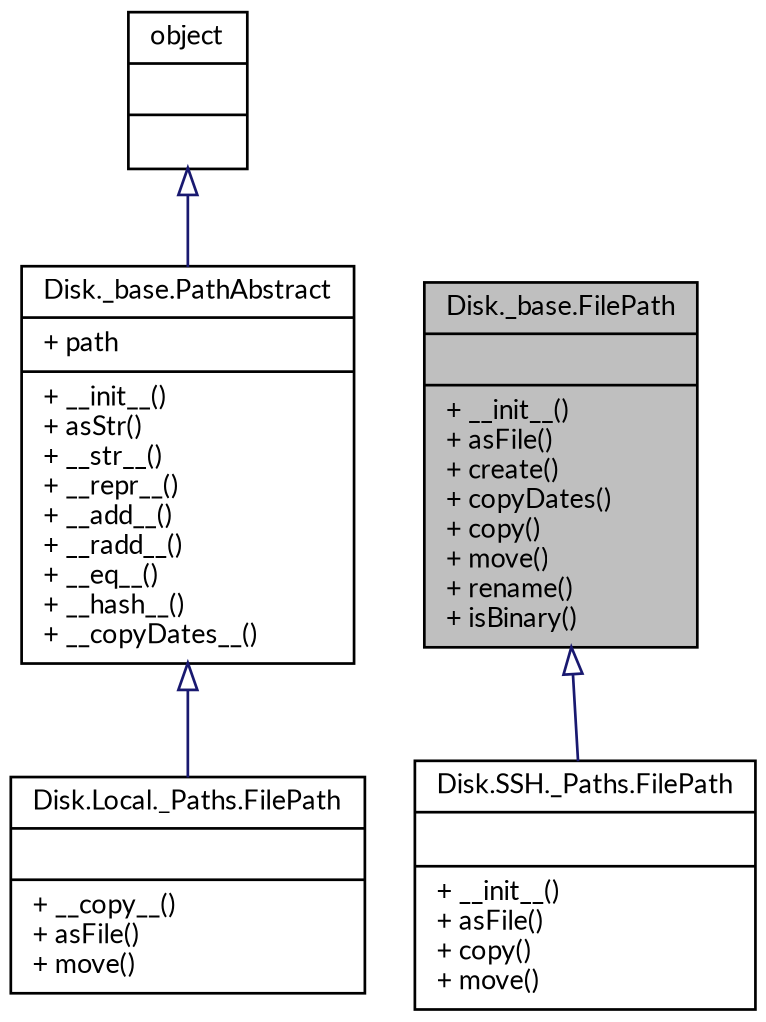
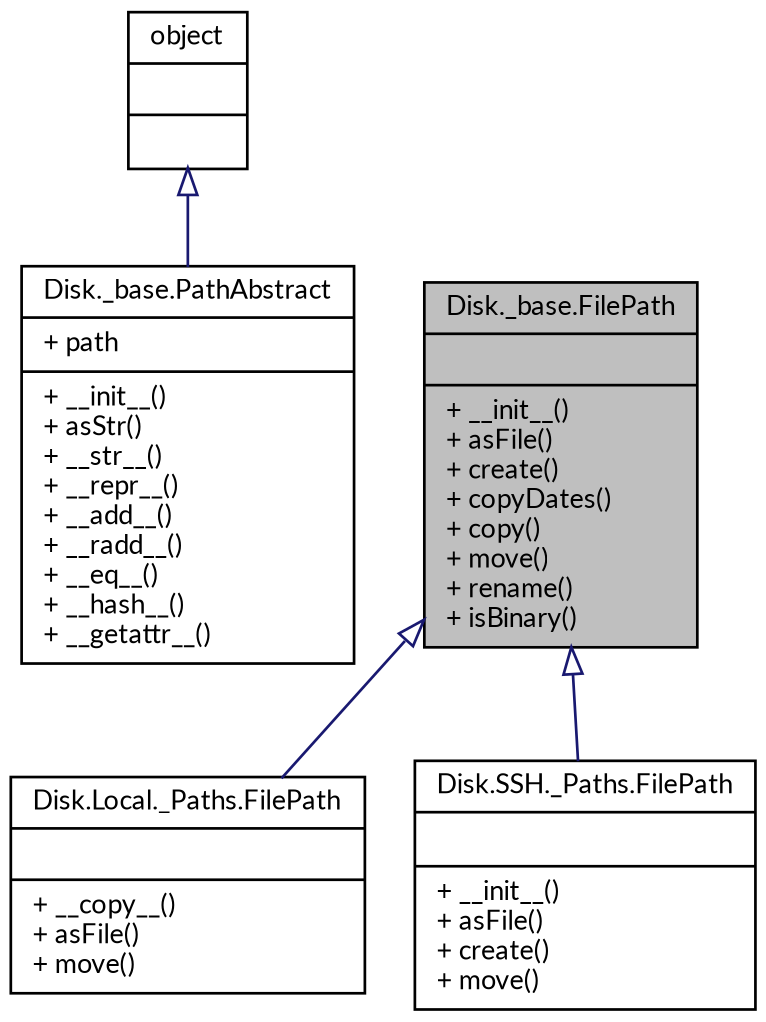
node "Disk._base.PathAbstract": text "+ __copyDates__()" -> "+ __getattr__()"
edge "Disk.Local._Paths.FilePath" -> "Disk._base.PathAbstract": now "Disk.Local._Paths.FilePath" -> "Disk._base.FilePath"
node "Disk.SSH._Paths.FilePath": text "+ copy()" -> "+ create()"
